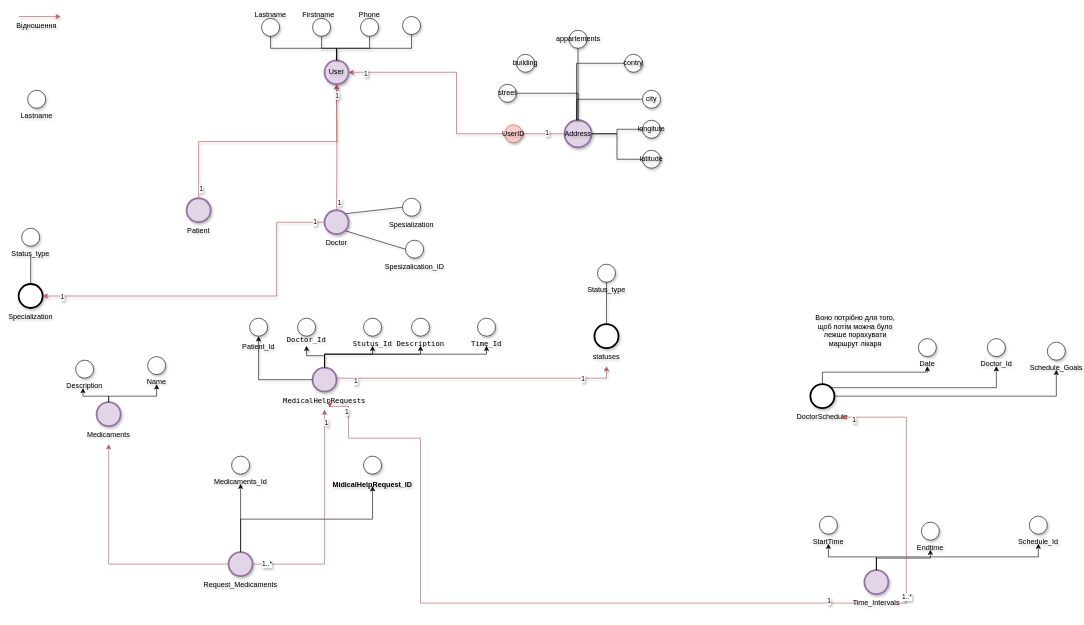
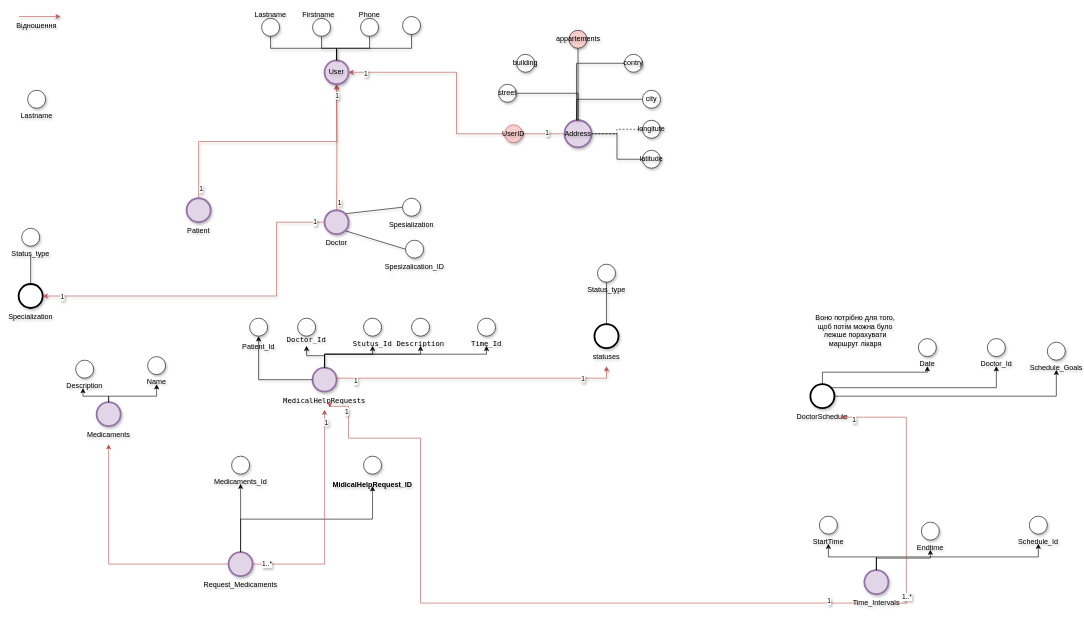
node "appartements": fillcolor #ffffff -> #f8cecc
edge "longitute" -- "Address": style solid -> dashed
